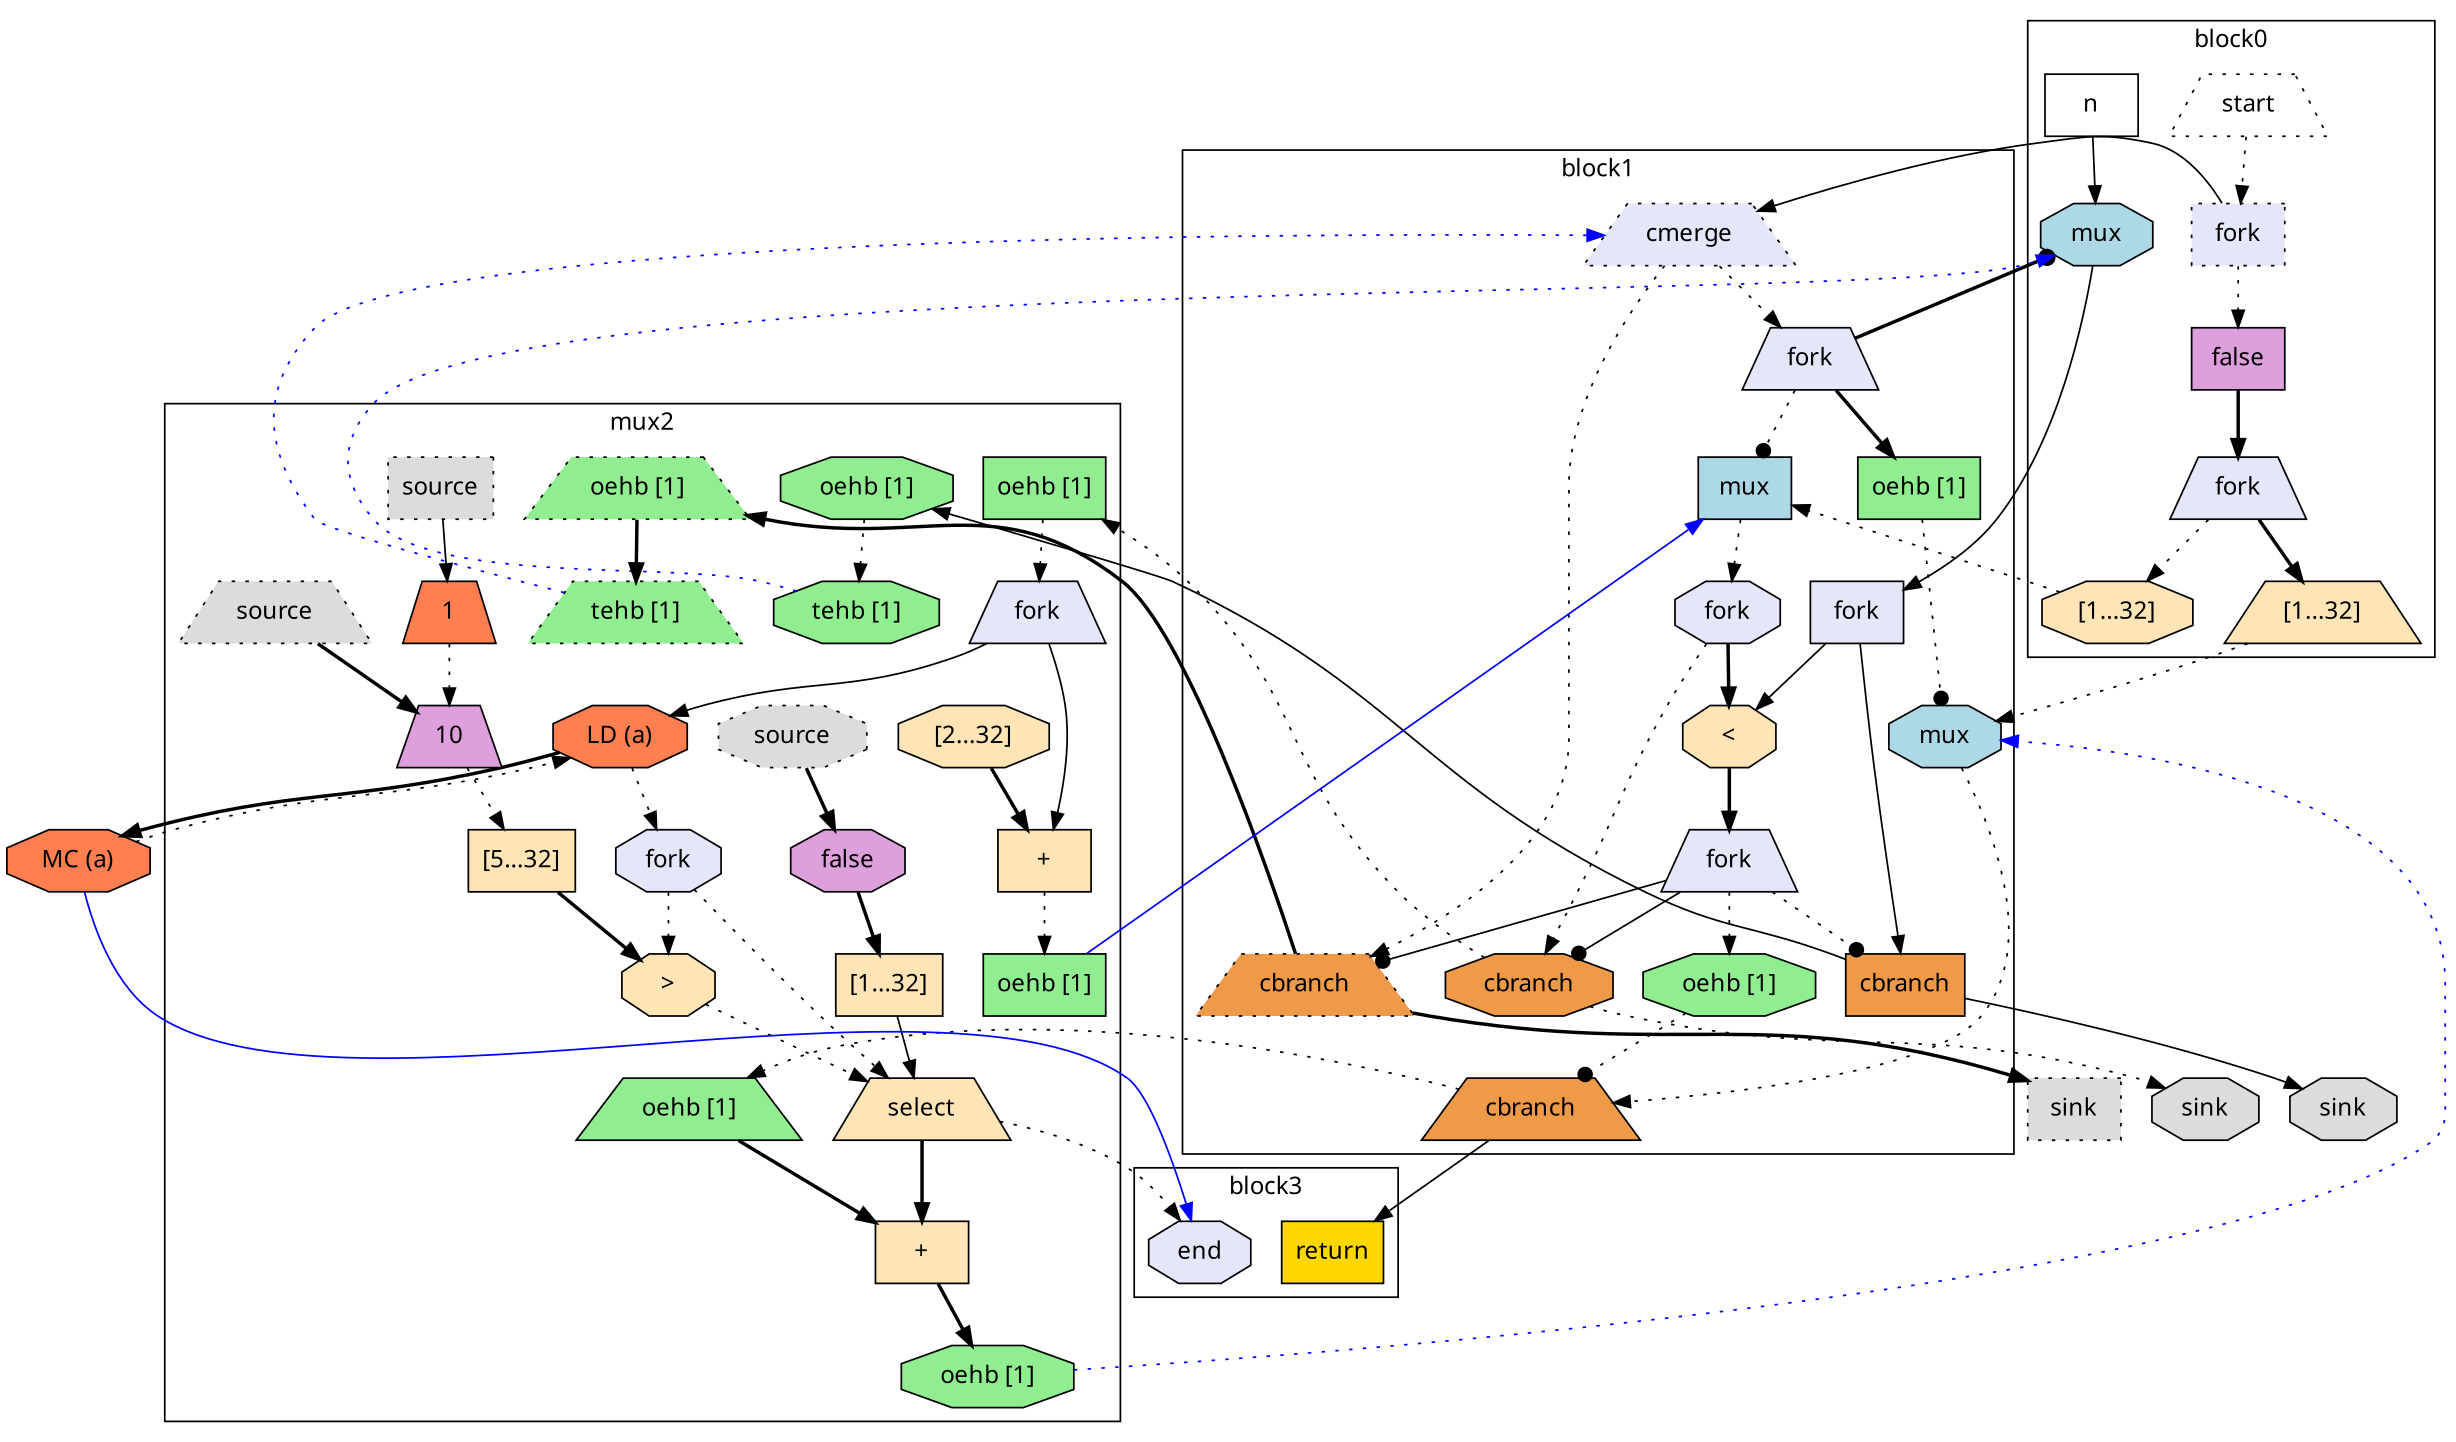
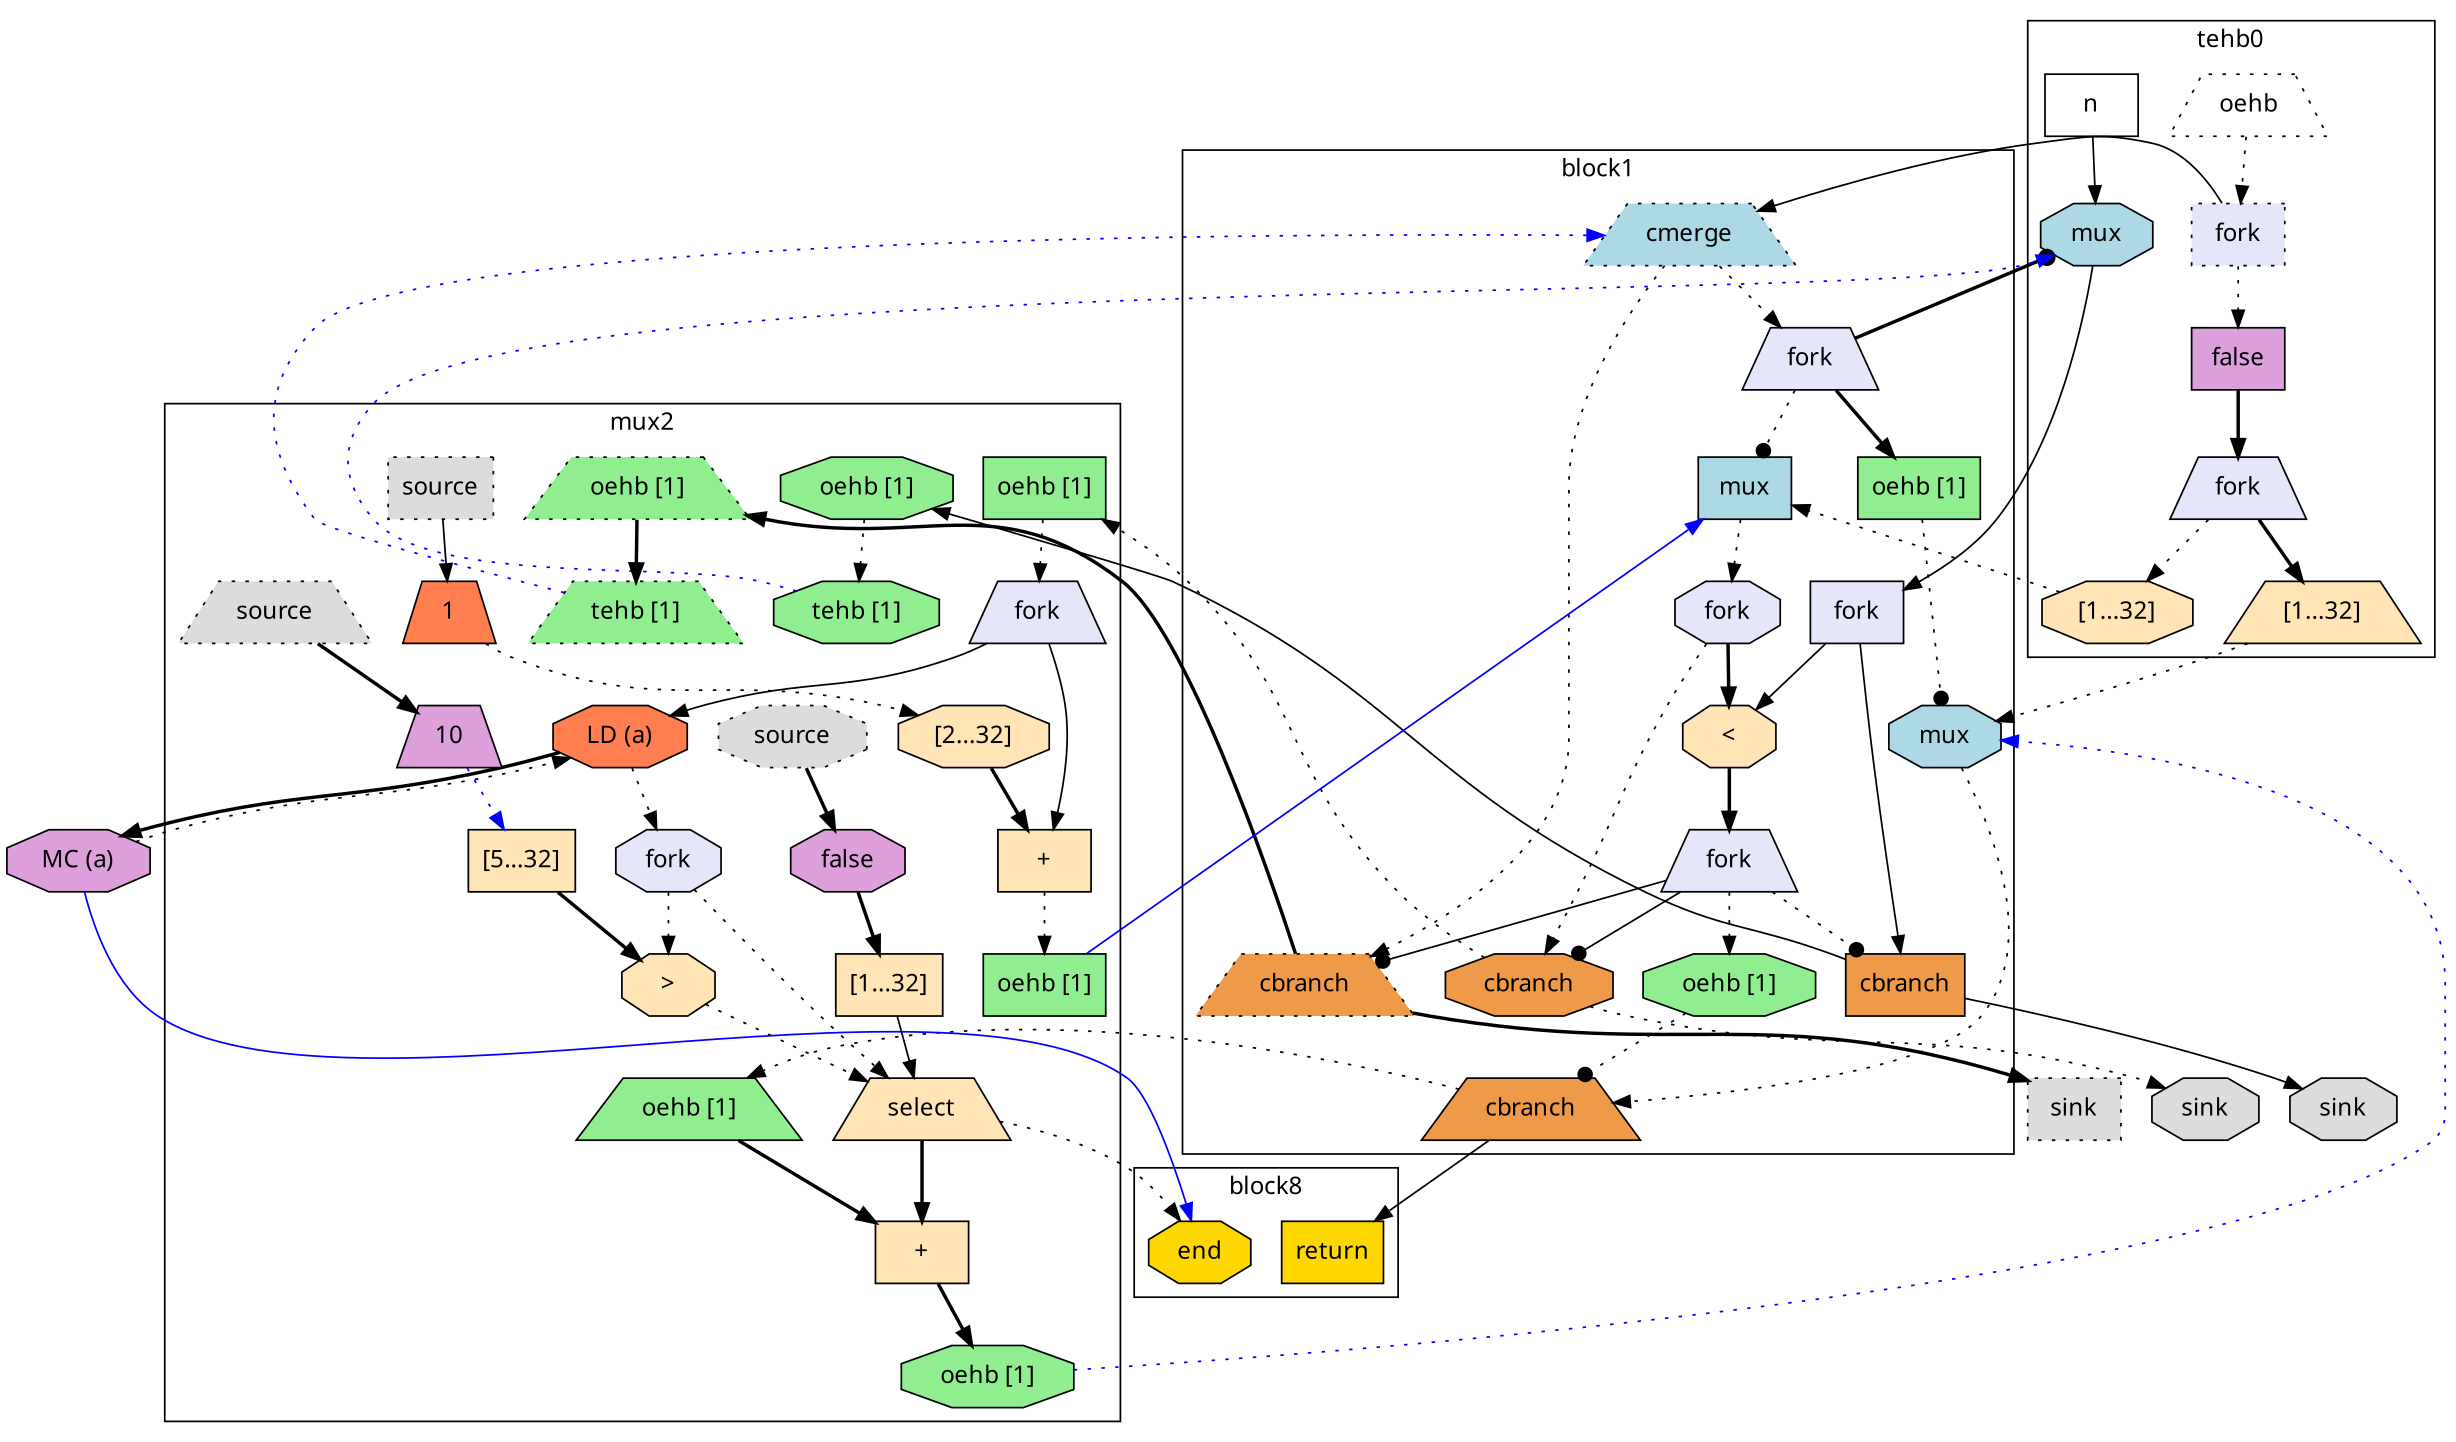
cluster "block0": label "block0" -> "tehb0"
node "start": label "start" -> "oehb"
node "cmerge": fillcolor lavender -> lightblue
edge "1" -- "10": now "1" -- "[2...32]"
edge "10" -- "[5...32]": color black -> blue
node "MC (a)": fillcolor coral -> plum
cluster "block3": label "block3" -> "block8"
node "end": fillcolor lavender -> gold
